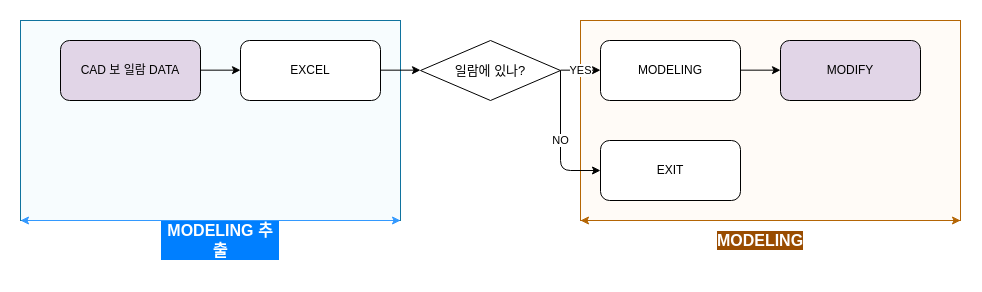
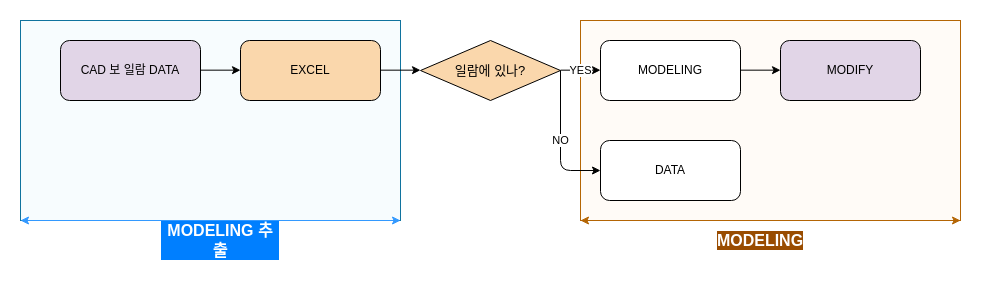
node "EXCEL": fillcolor #ffffff -> #fad7ac
node "일람에 있나?": fillcolor #ffffff -> #fad7ac
node "EXIT": label "EXIT" -> "DATA"
